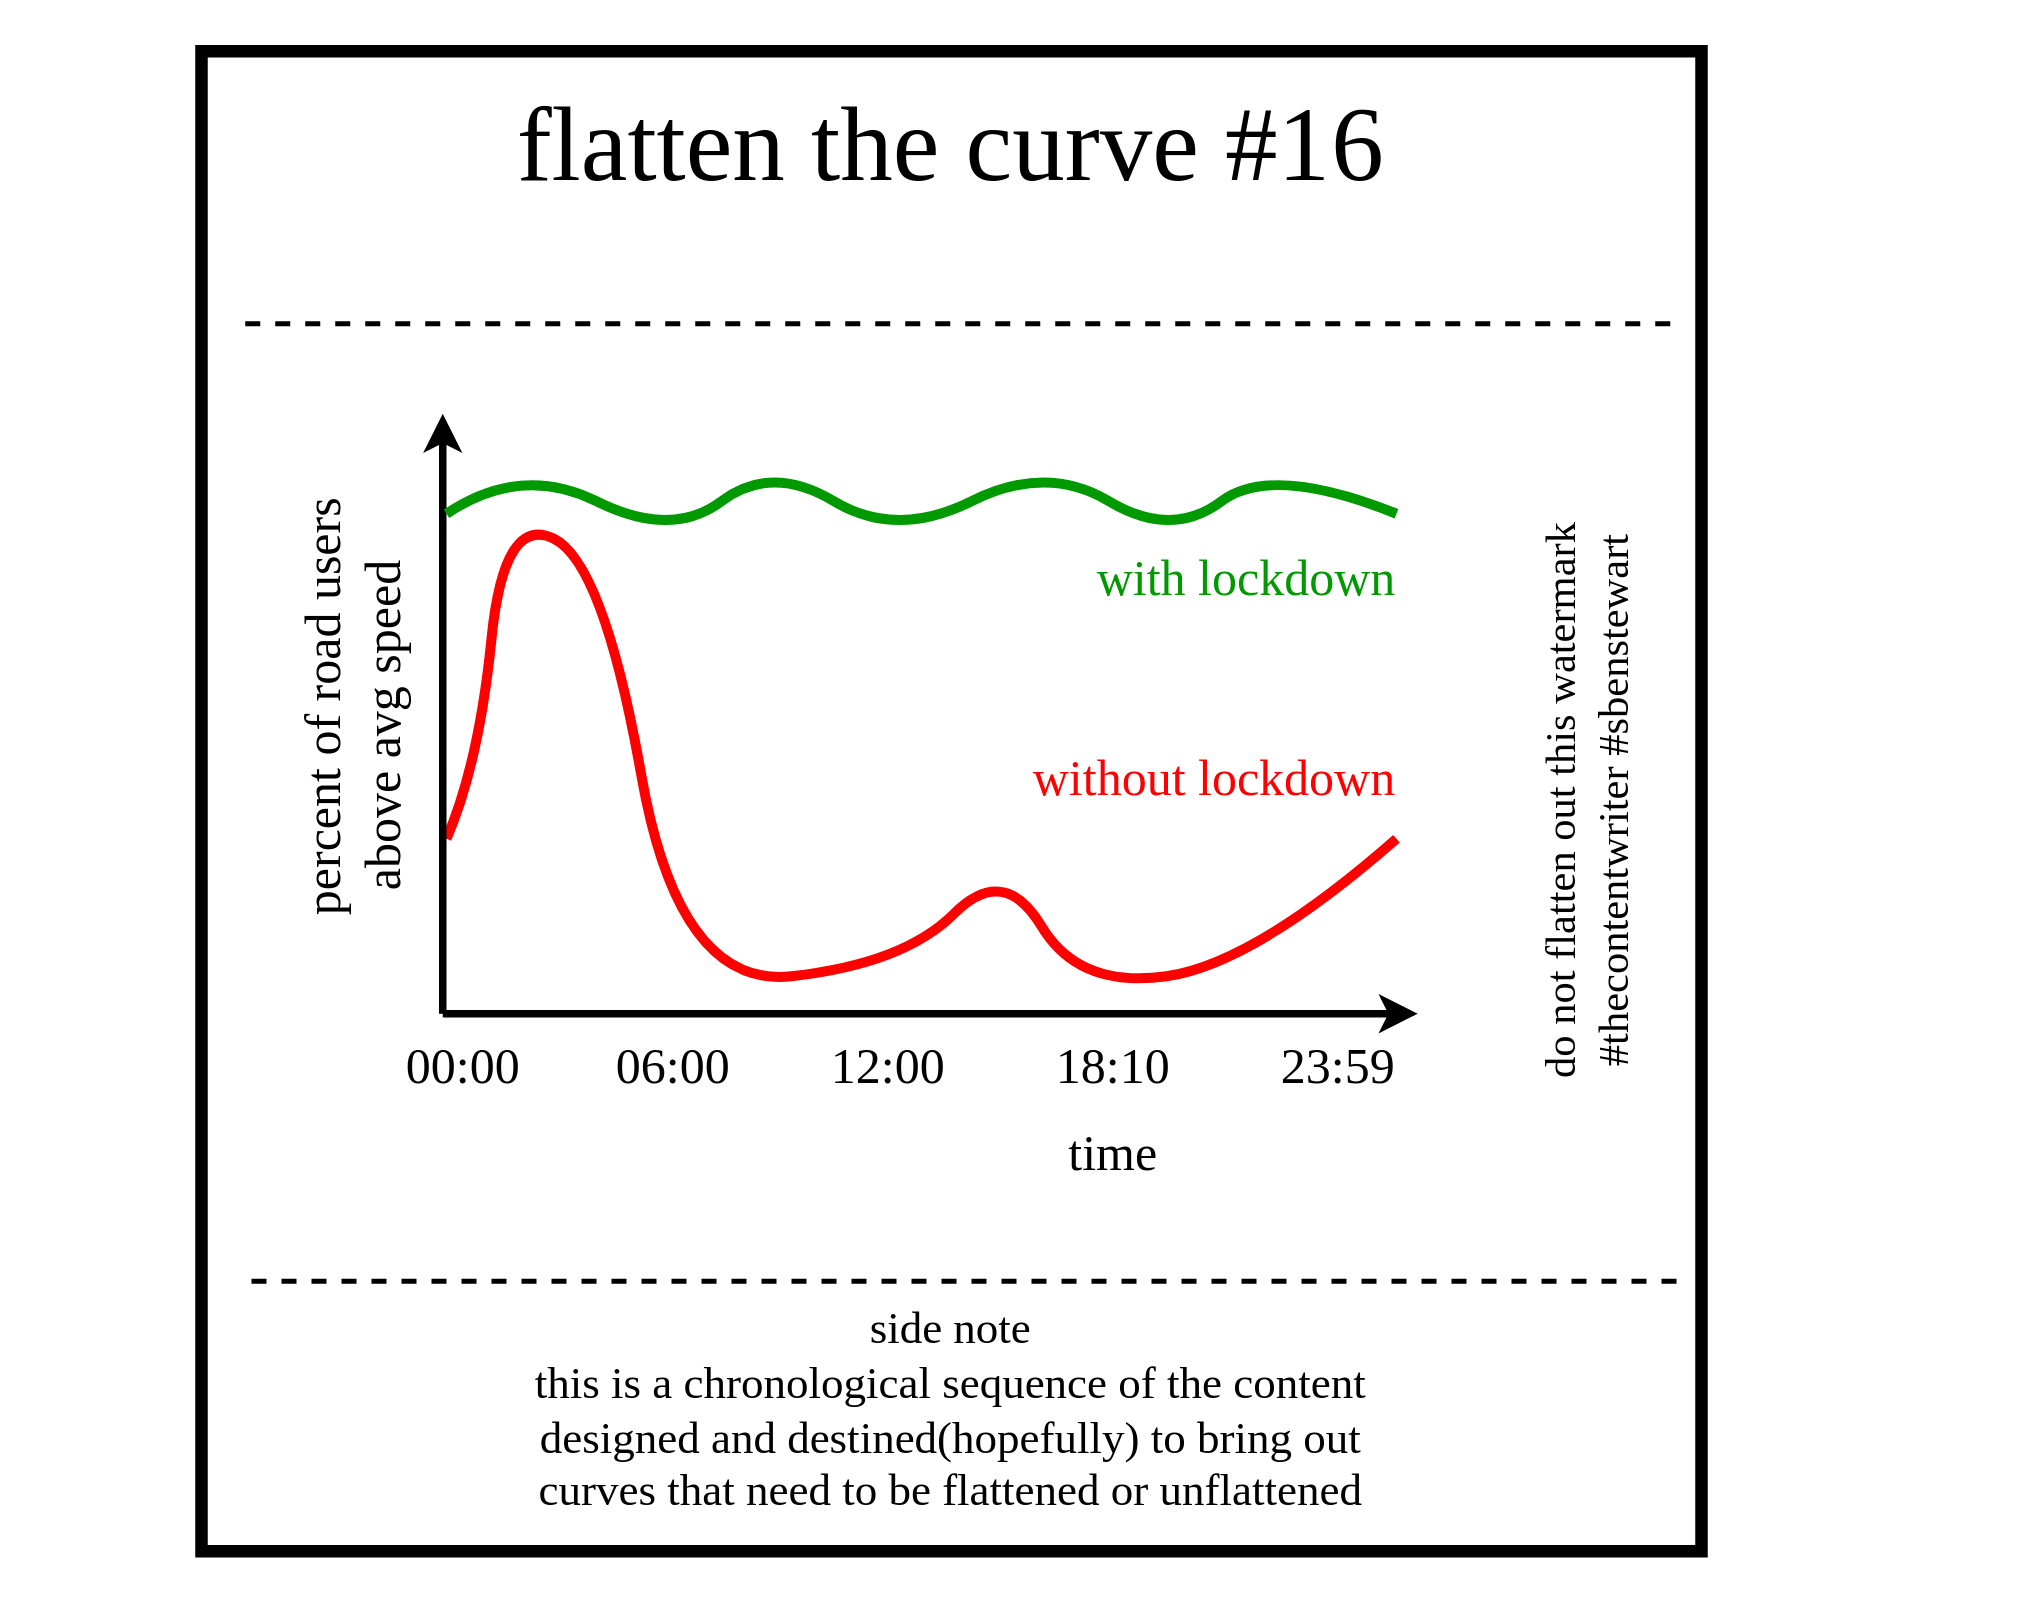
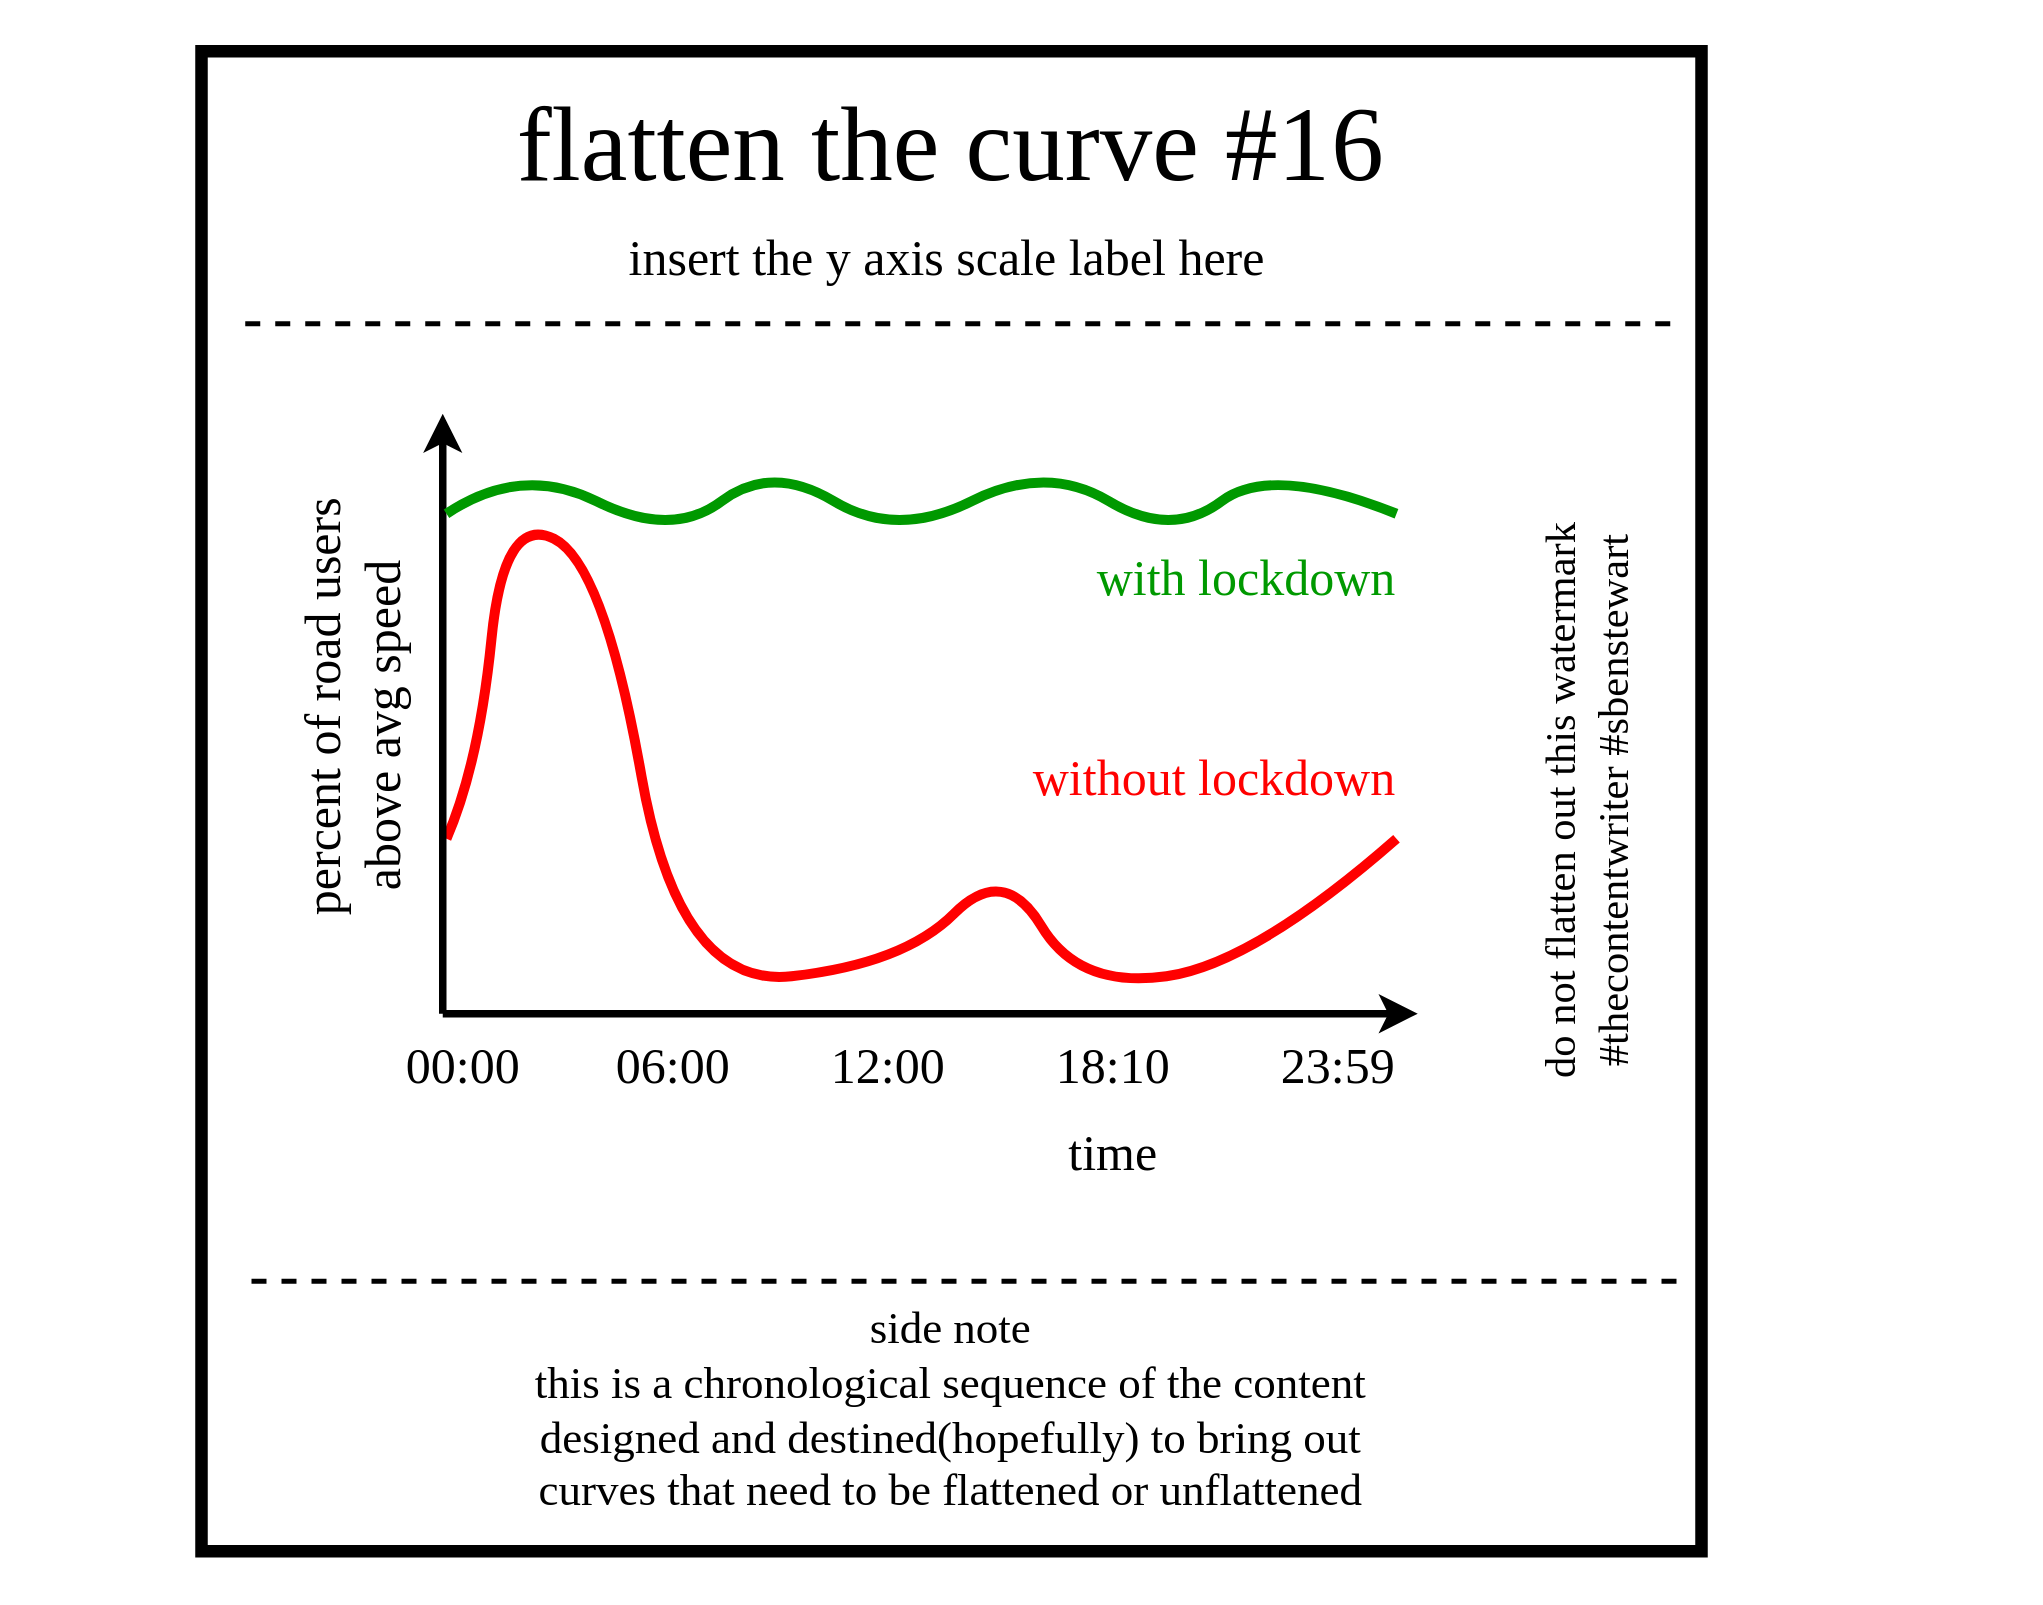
node "insert the y axis scale label here": added
